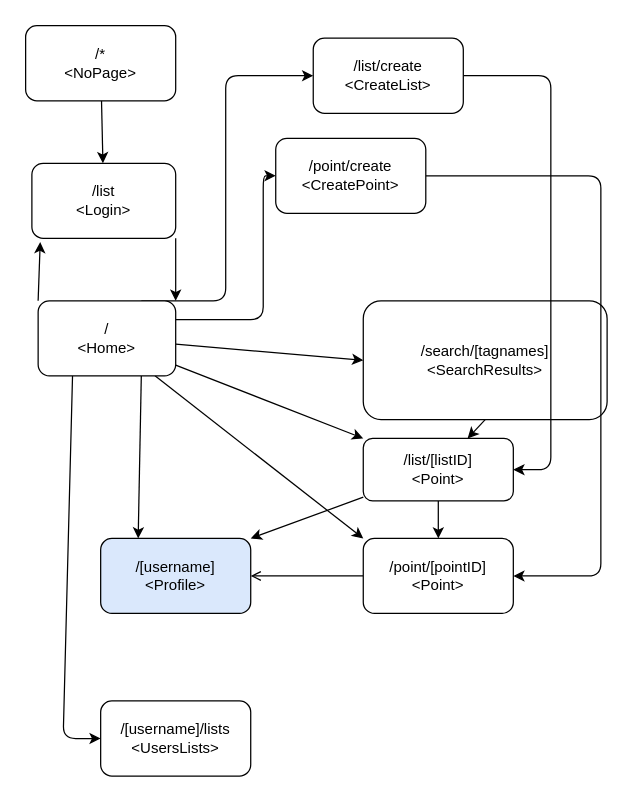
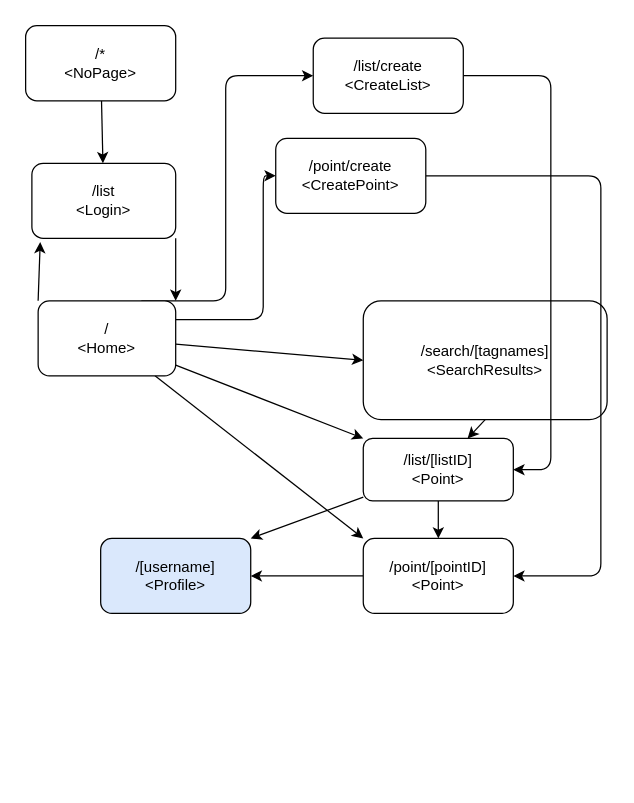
edge "/ <Home>" -> "/[username] <Profile>": removed
edge "/ <Home>" -> "/[username]/lists <UsersLists>": removed
edge "/point/[pointID] <Point>" -> "/[username] <Profile>": arrowhead open -> classic
node "/[username]/lists <UsersLists>": removed
